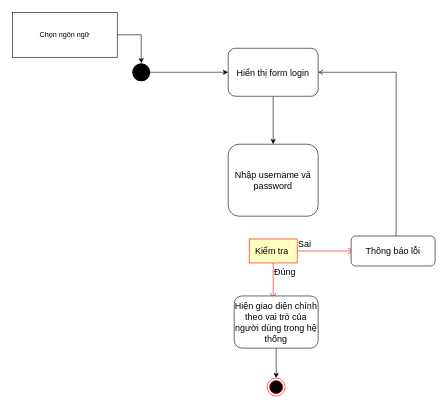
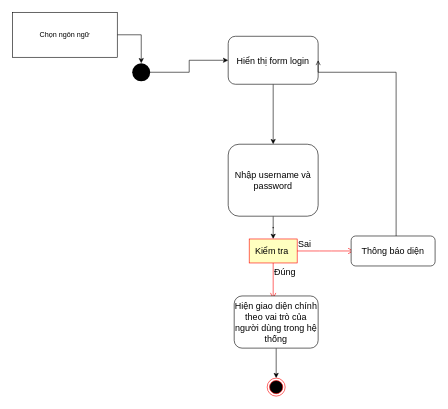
node "Hiển thị form login": moved (273, 72) -> (273, 60)
edge "Nhập username và password" -> "Kiểm tra": added
node "Thông báo lỗi": label "Thông báo lỗi" -> "Thông báo diện"
